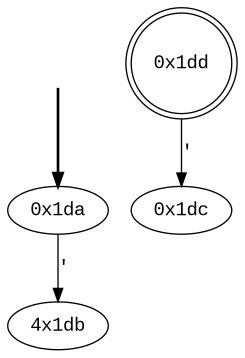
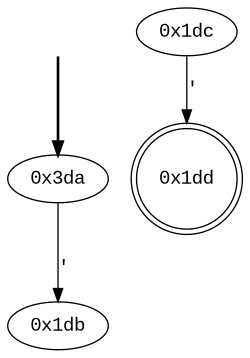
edge "0x1dd" -> "0x1dc": reversed
node "0x1da": label "0x1da" -> "0x3da"
node "4x1db": label "4x1db" -> "0x1db"
